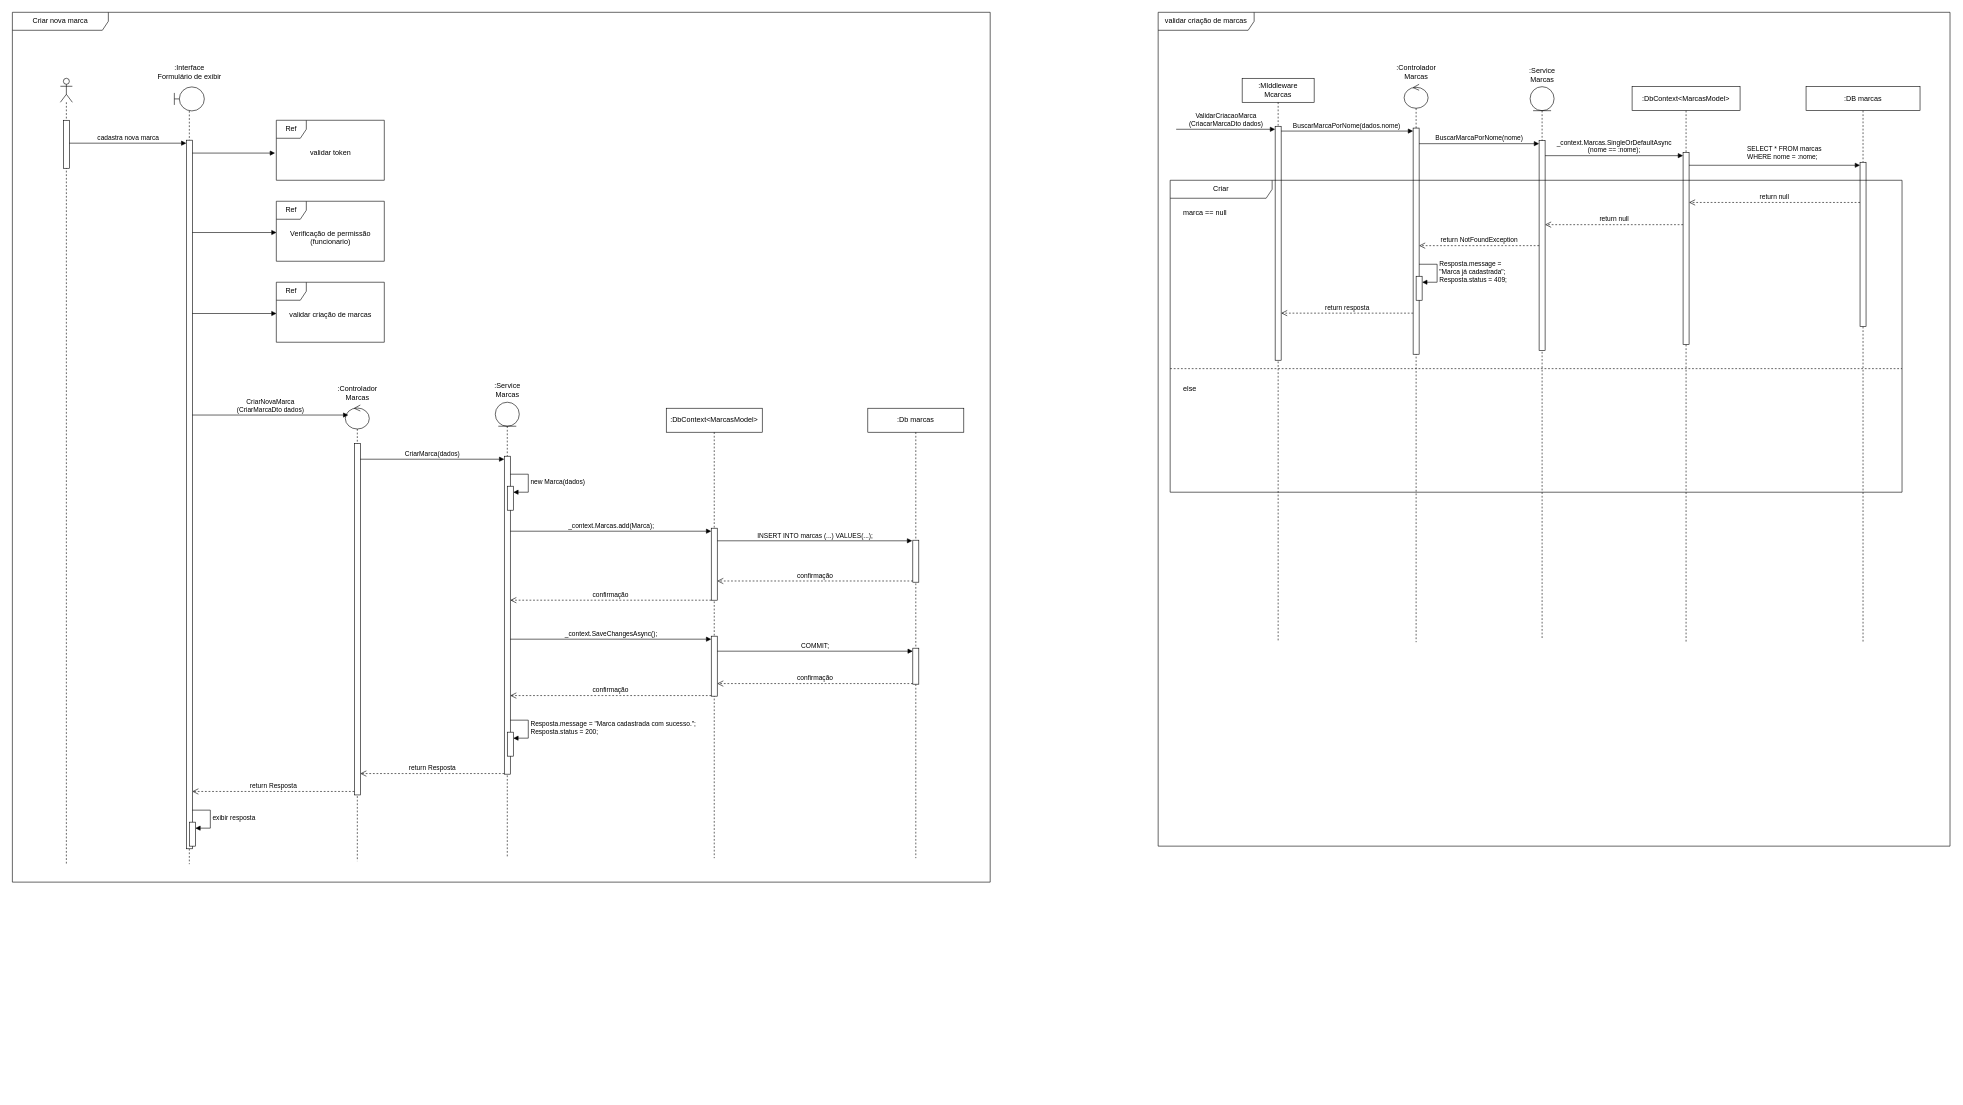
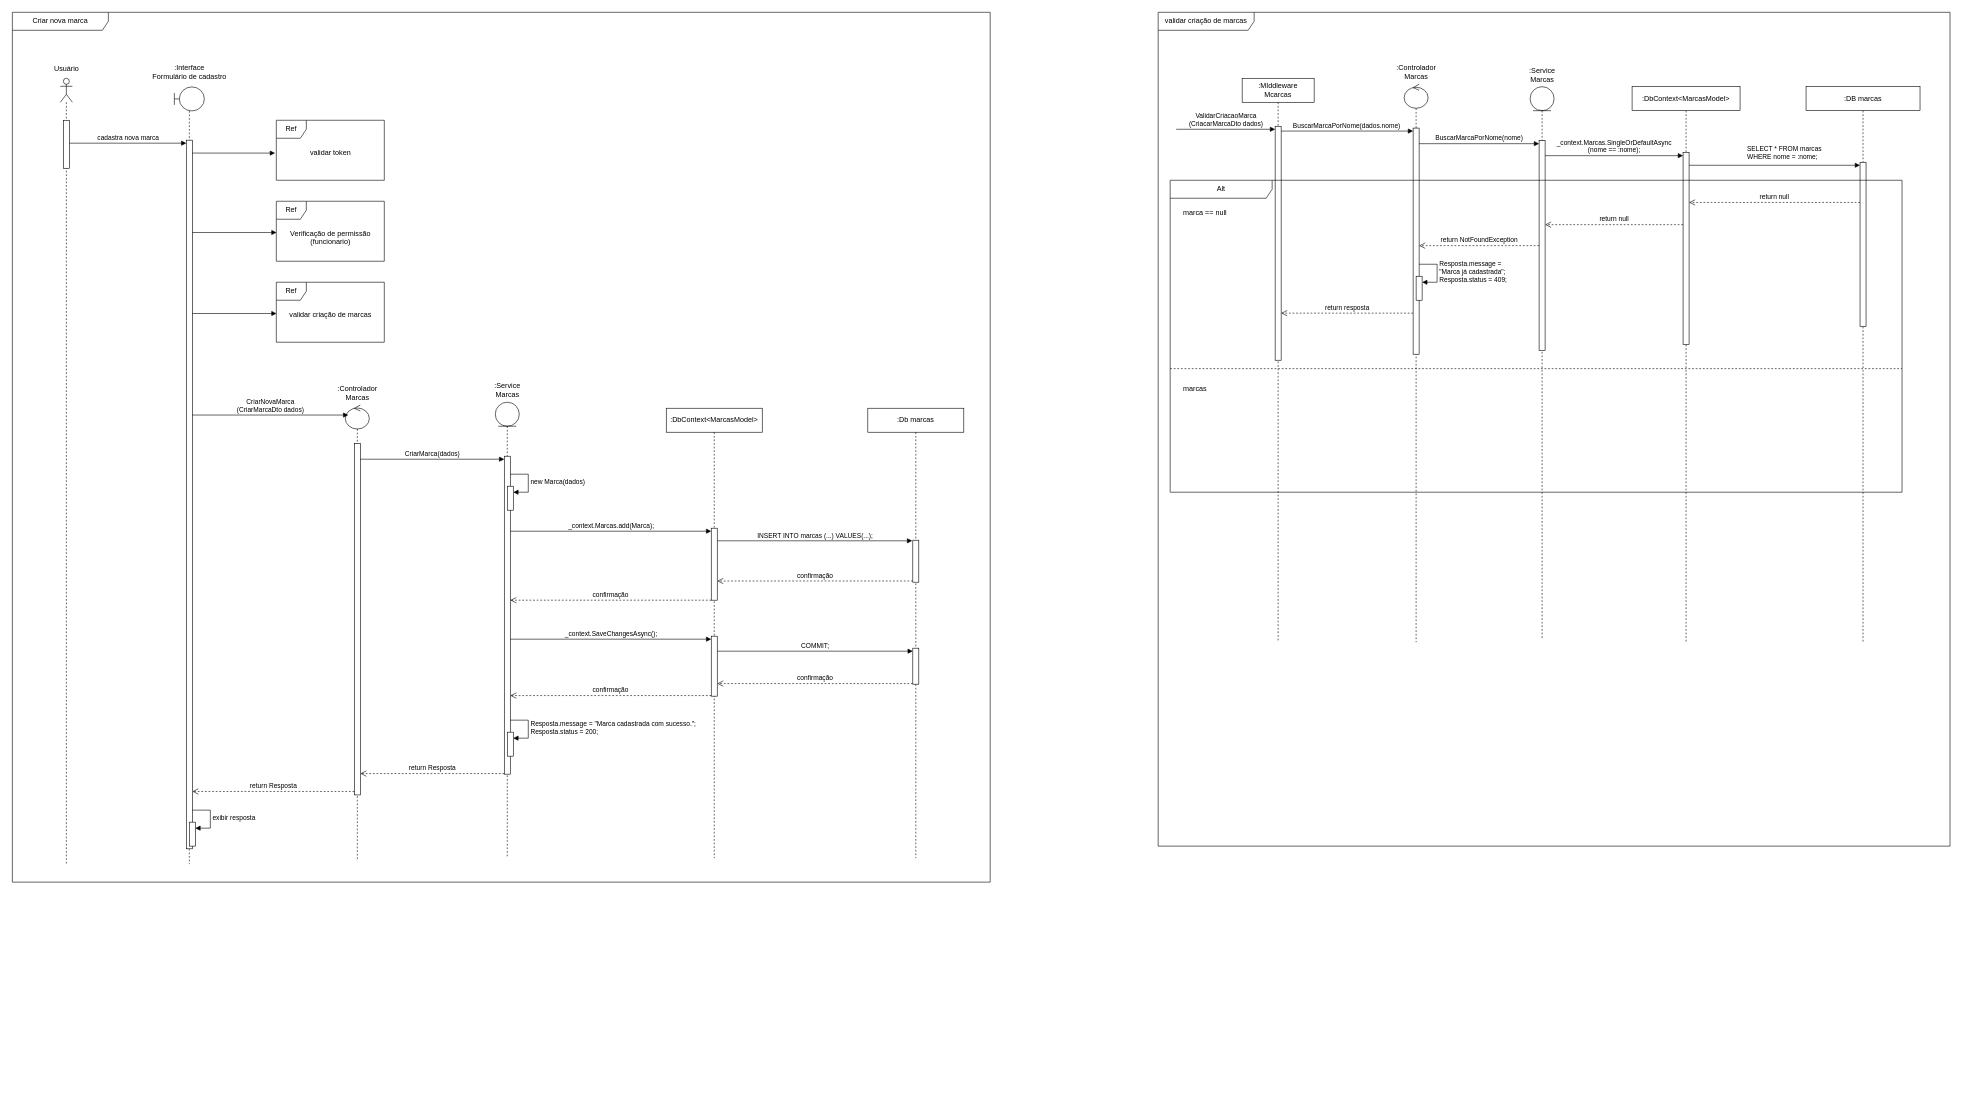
node "Usuário": added
node ":Interface Formulário de exibir": label ":Interface Formulário de exibir" -> ":Interface Formulário de cadastro"
node "Criar": label "Criar" -> "Alt"
node "else": label "else" -> "marcas"
